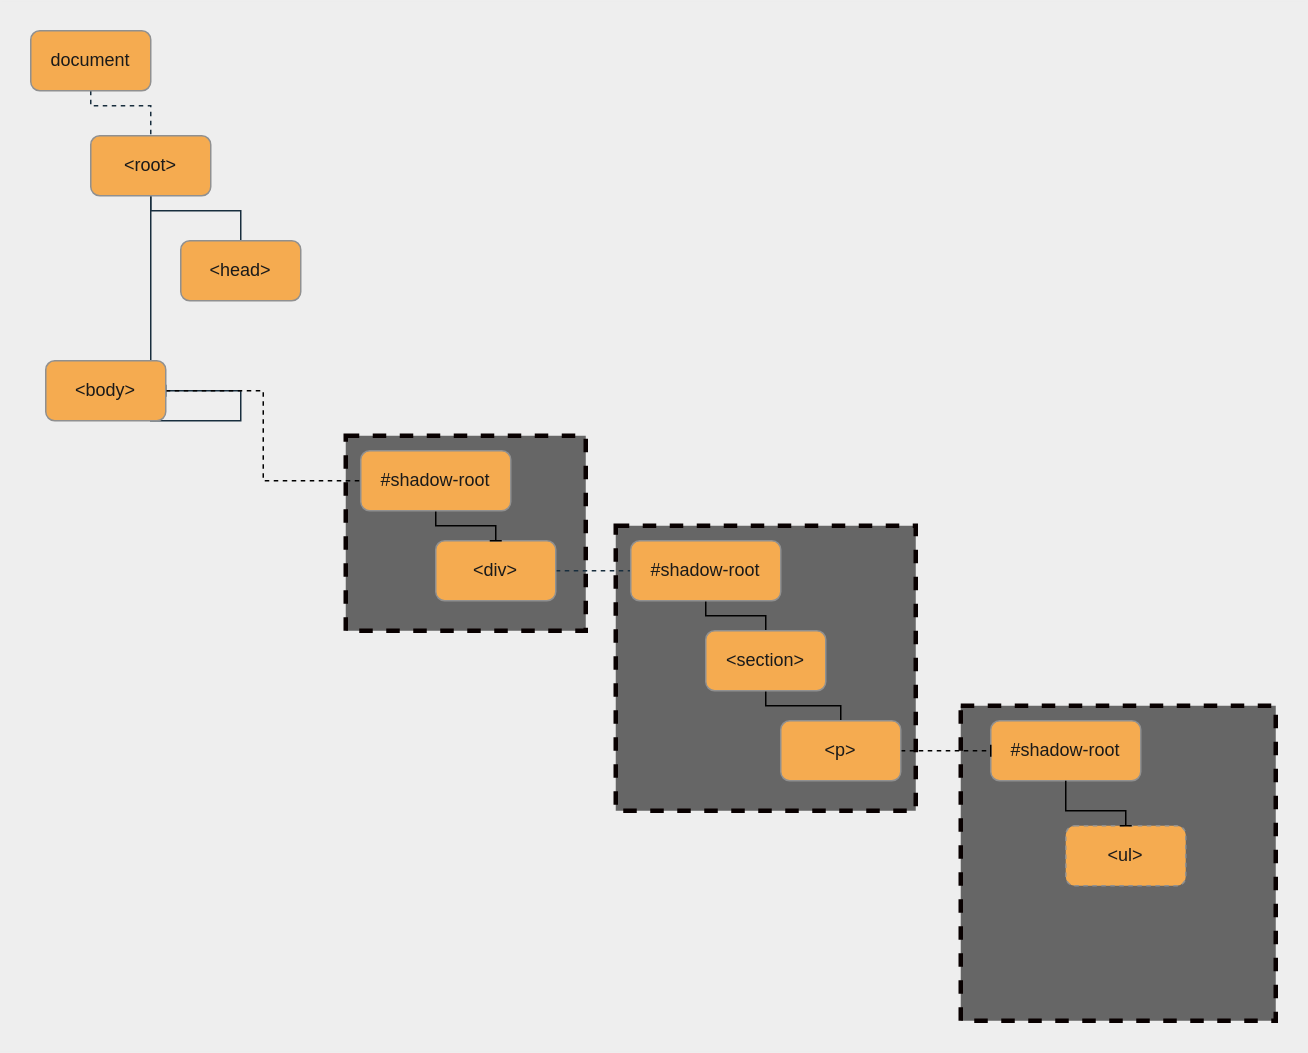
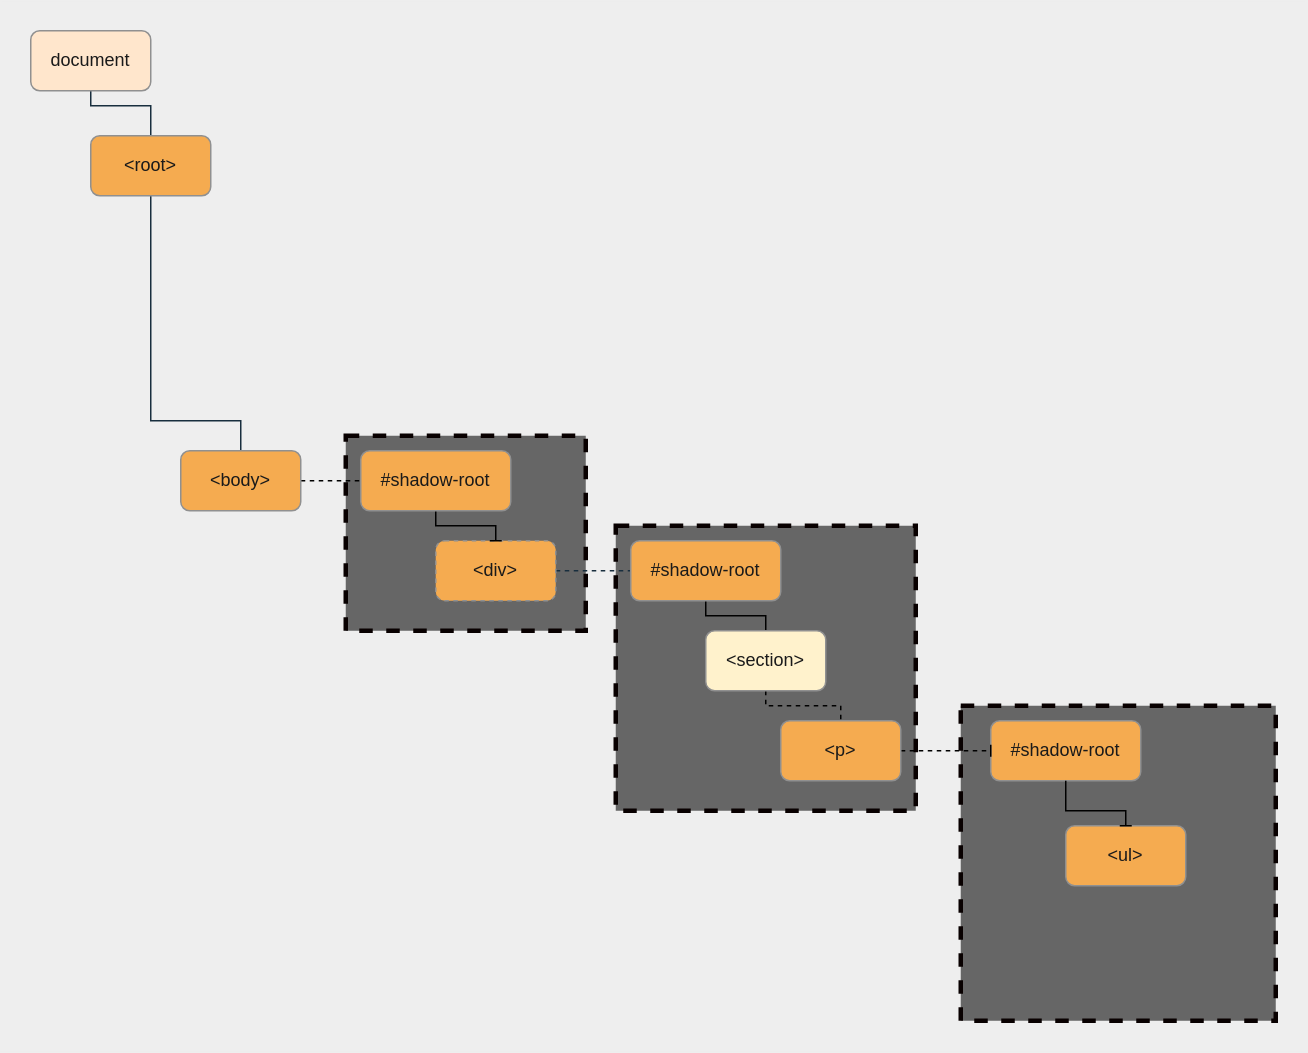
node "document": fillcolor #f5ab50 -> #ffe6cc
edge "document" -> "<root>": style dashed -> solid
edge "<root>" -> "<head>": removed
node "<head>": removed
node "<body>": moved (106, 391) -> (241, 481)
node "<div>": style solid -> dashed
node "<section>": fillcolor #f5ab50 -> #fff2cc
edge "<section>" -> "<p>": style solid -> dashed
node "<ul>": style dashed -> solid
